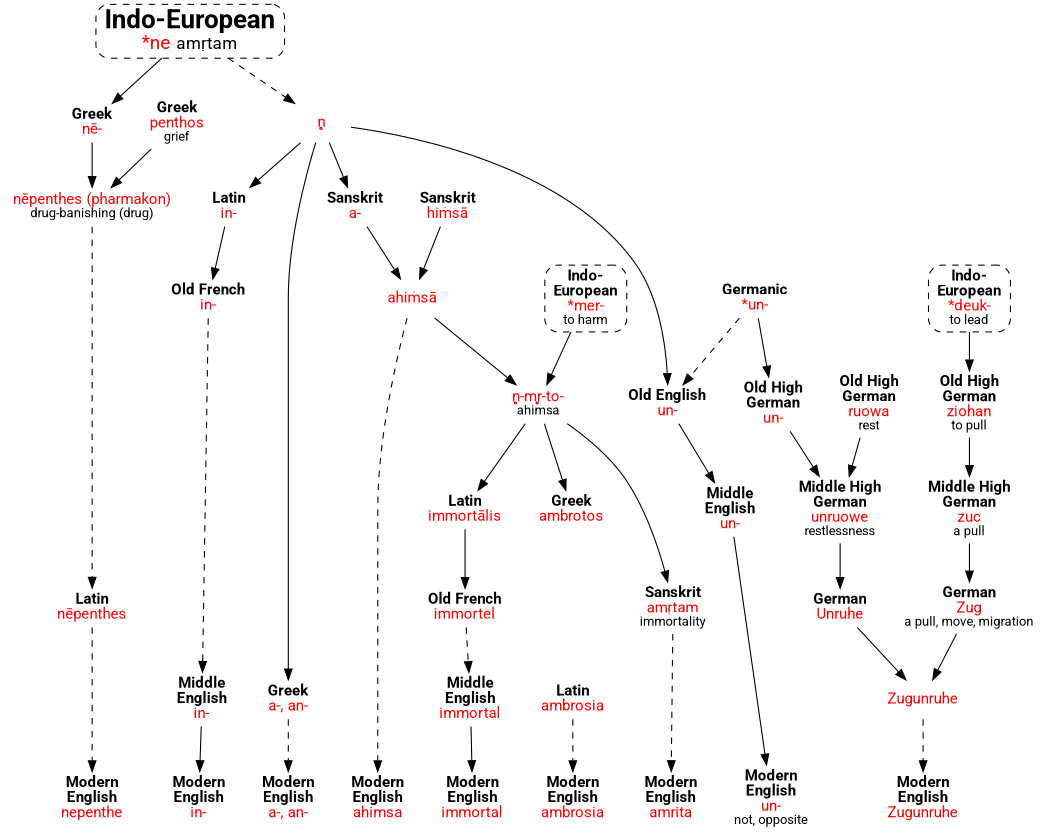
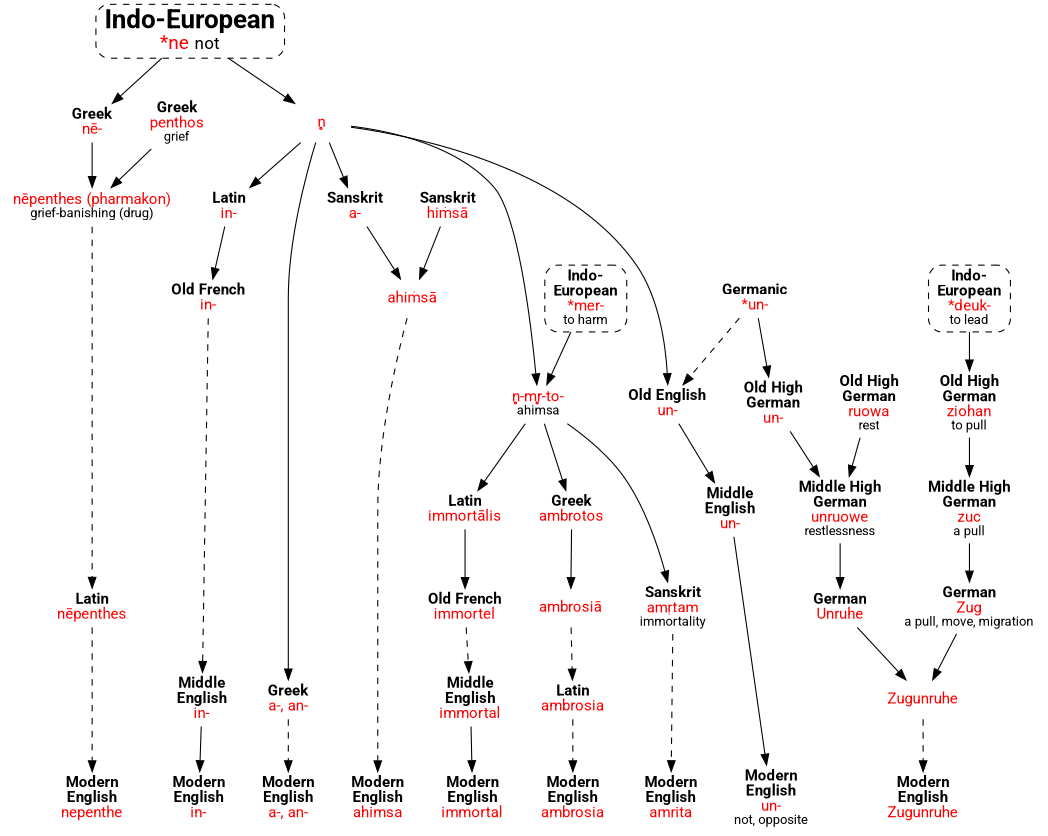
node "Indo-European": text "amṛtam" -> "not"
edge "Indo-European" -> "n̥": style dashed -> solid
node "nēpenthes (pharmakon)": text "drug-banishing (drug)" -> "grief-banishing (drug)"
edge "ahiṁsā" -> "n̥-mr̥-to-": now "n̥" -> "n̥-mr̥-to-"
node "ambrosiā": added
